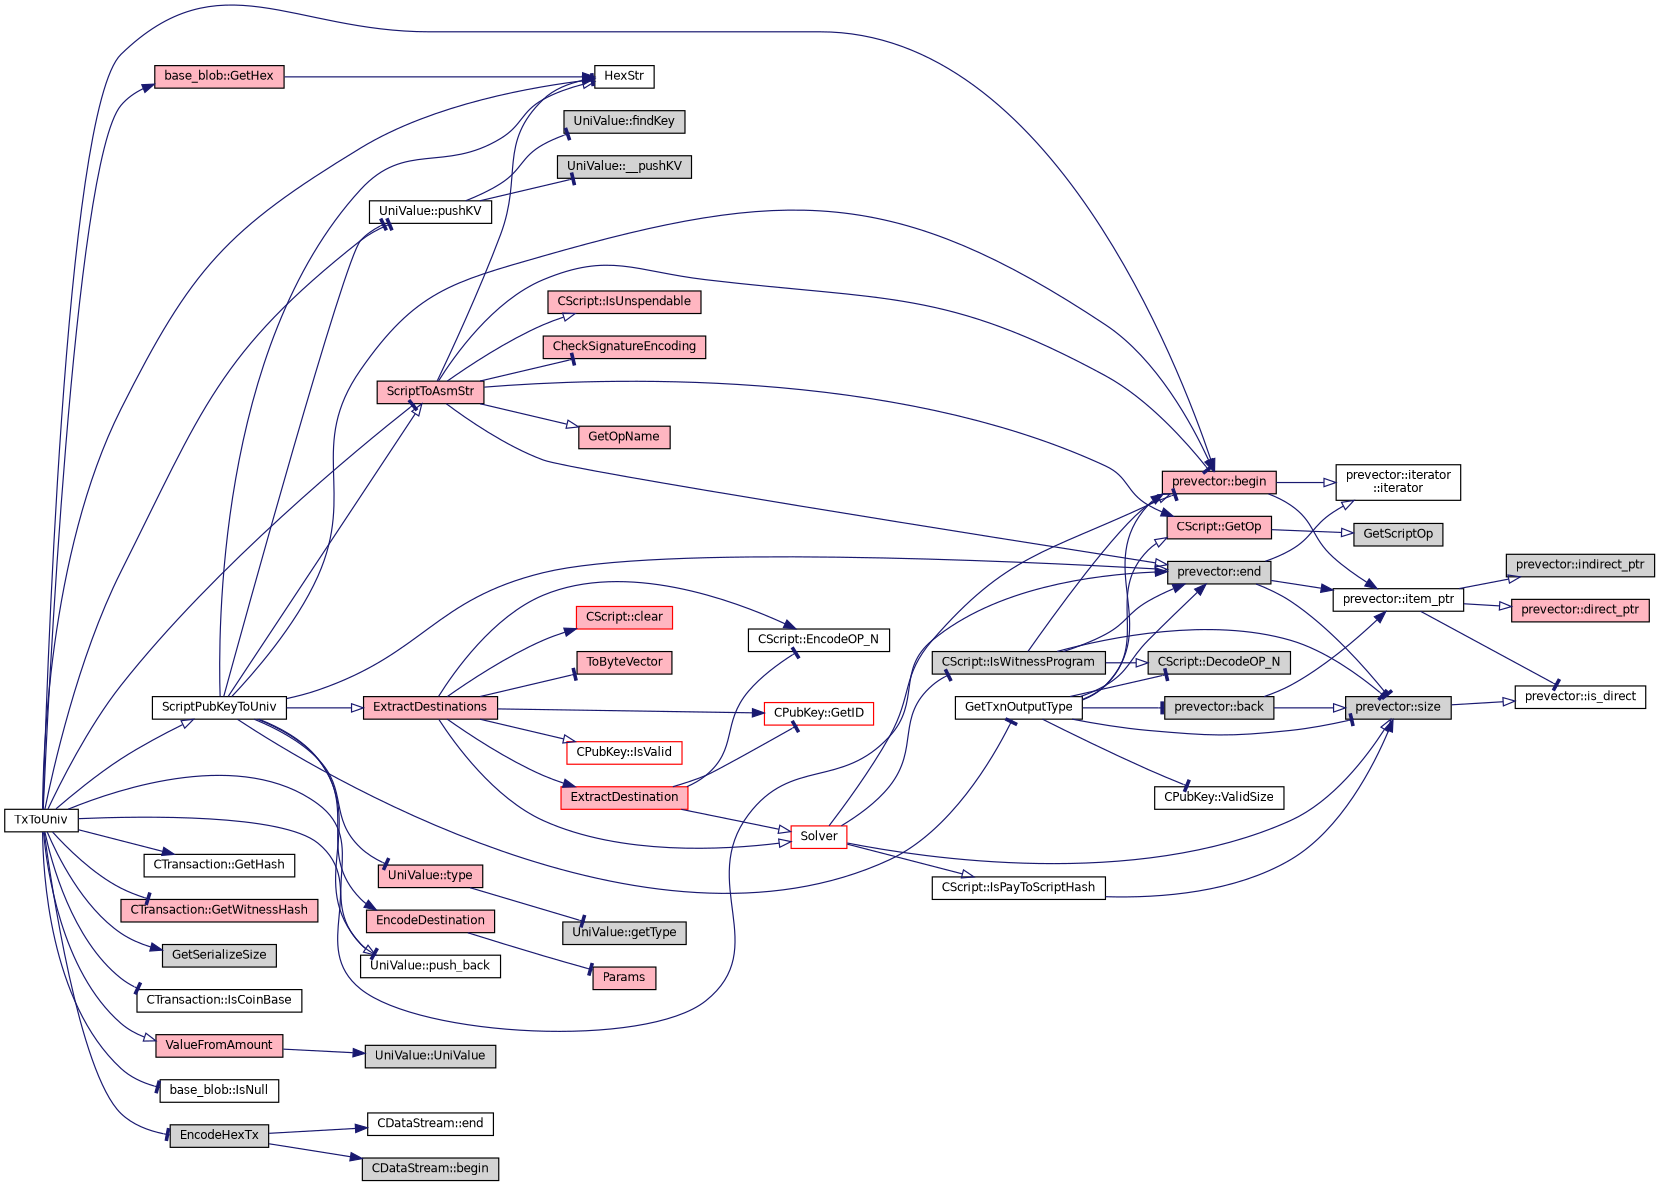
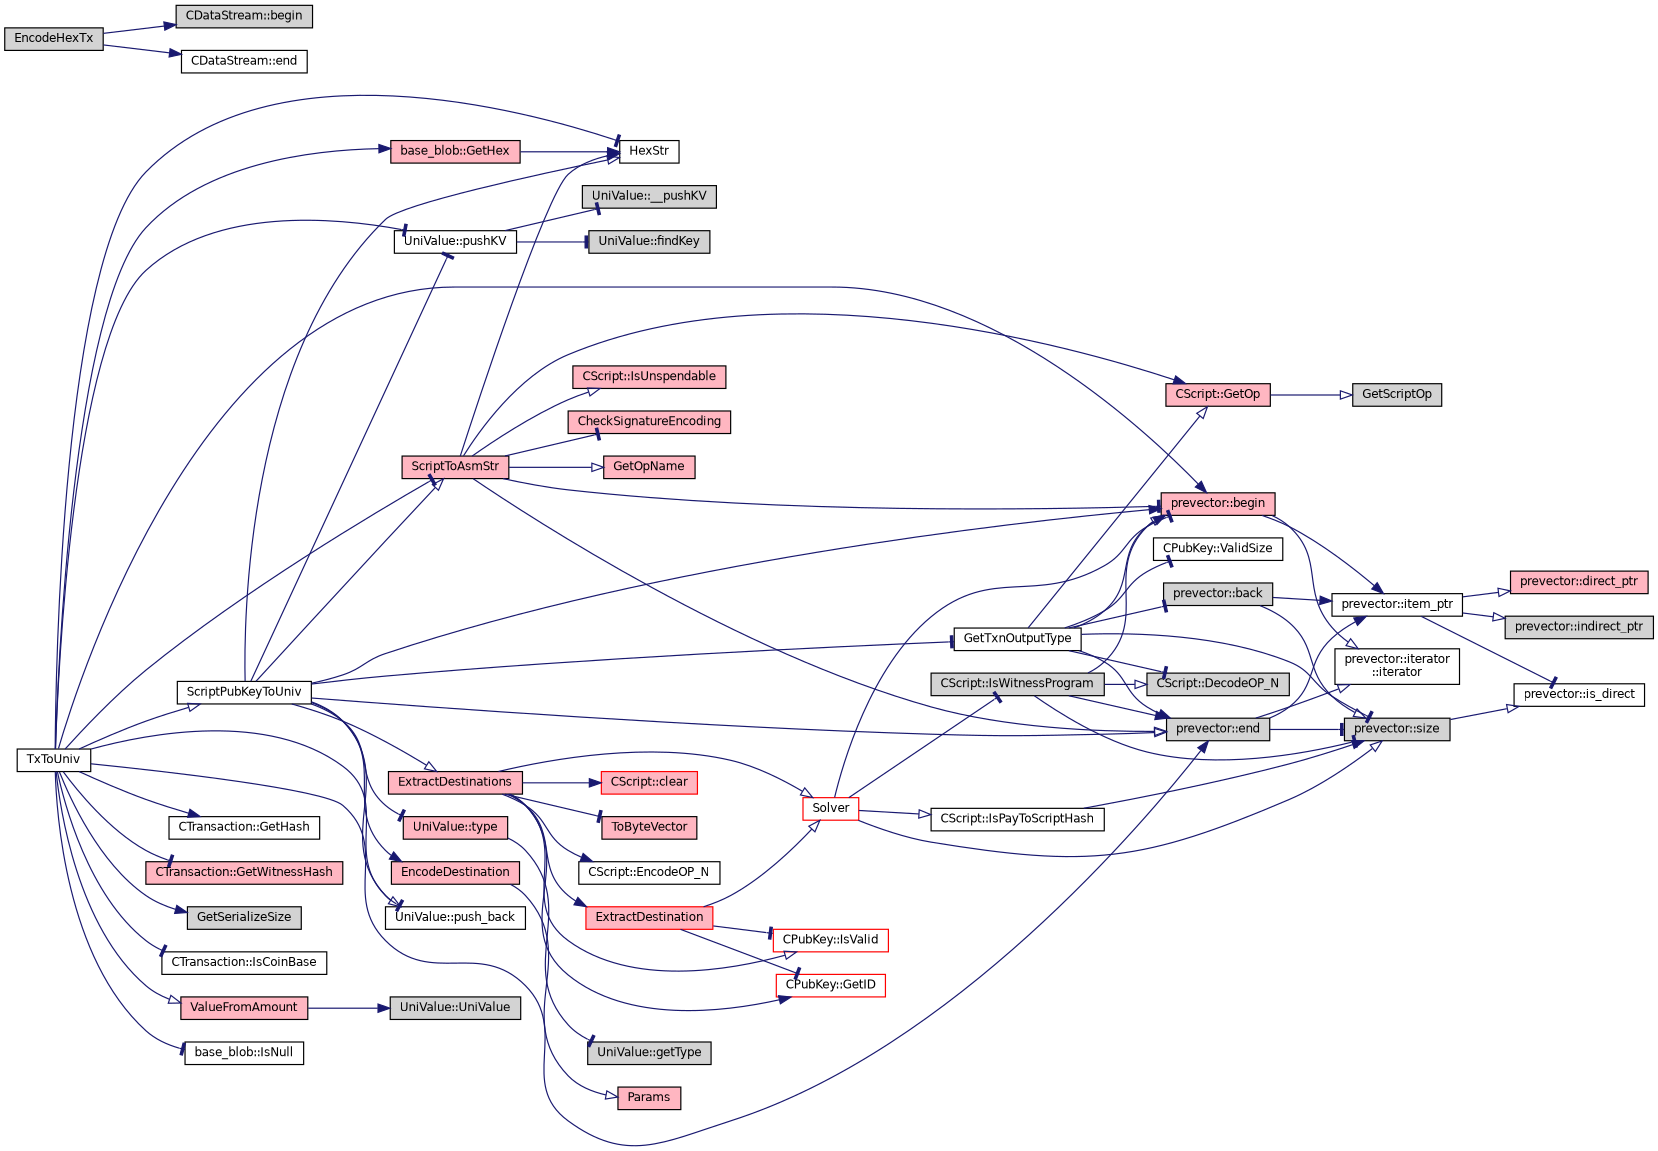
edge "ExtractDestination" -> "CScript::EncodeOP_N": now "ExtractDestination" -> "CPubKey::IsValid"
edge "EncodeDestination" -> "Params": arrowhead tee -> onormal
edge "TxToUniv" -> "EncodeHexTx": removed
